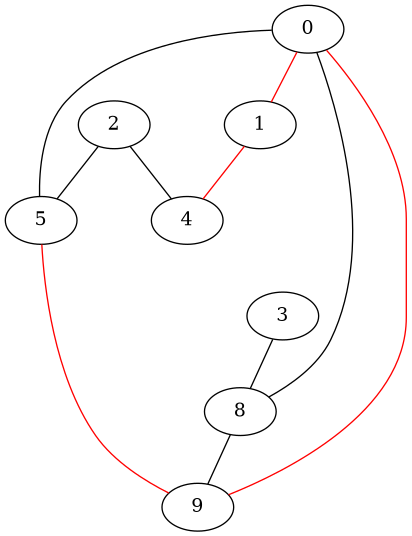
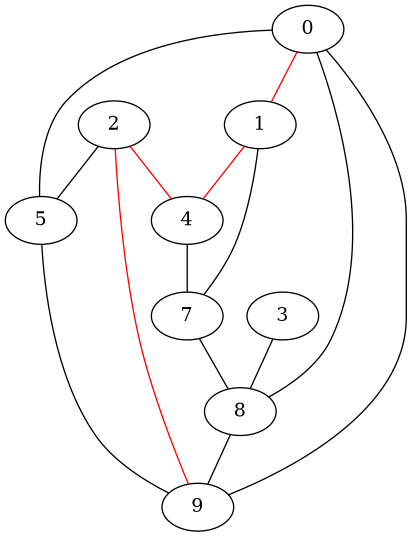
edge "2" -- "4": color black -> red
edge "0" -- "9": color red -> black
node "7": added
edge "2" -- "9": added
edge "5" -- "9": color red -> black
